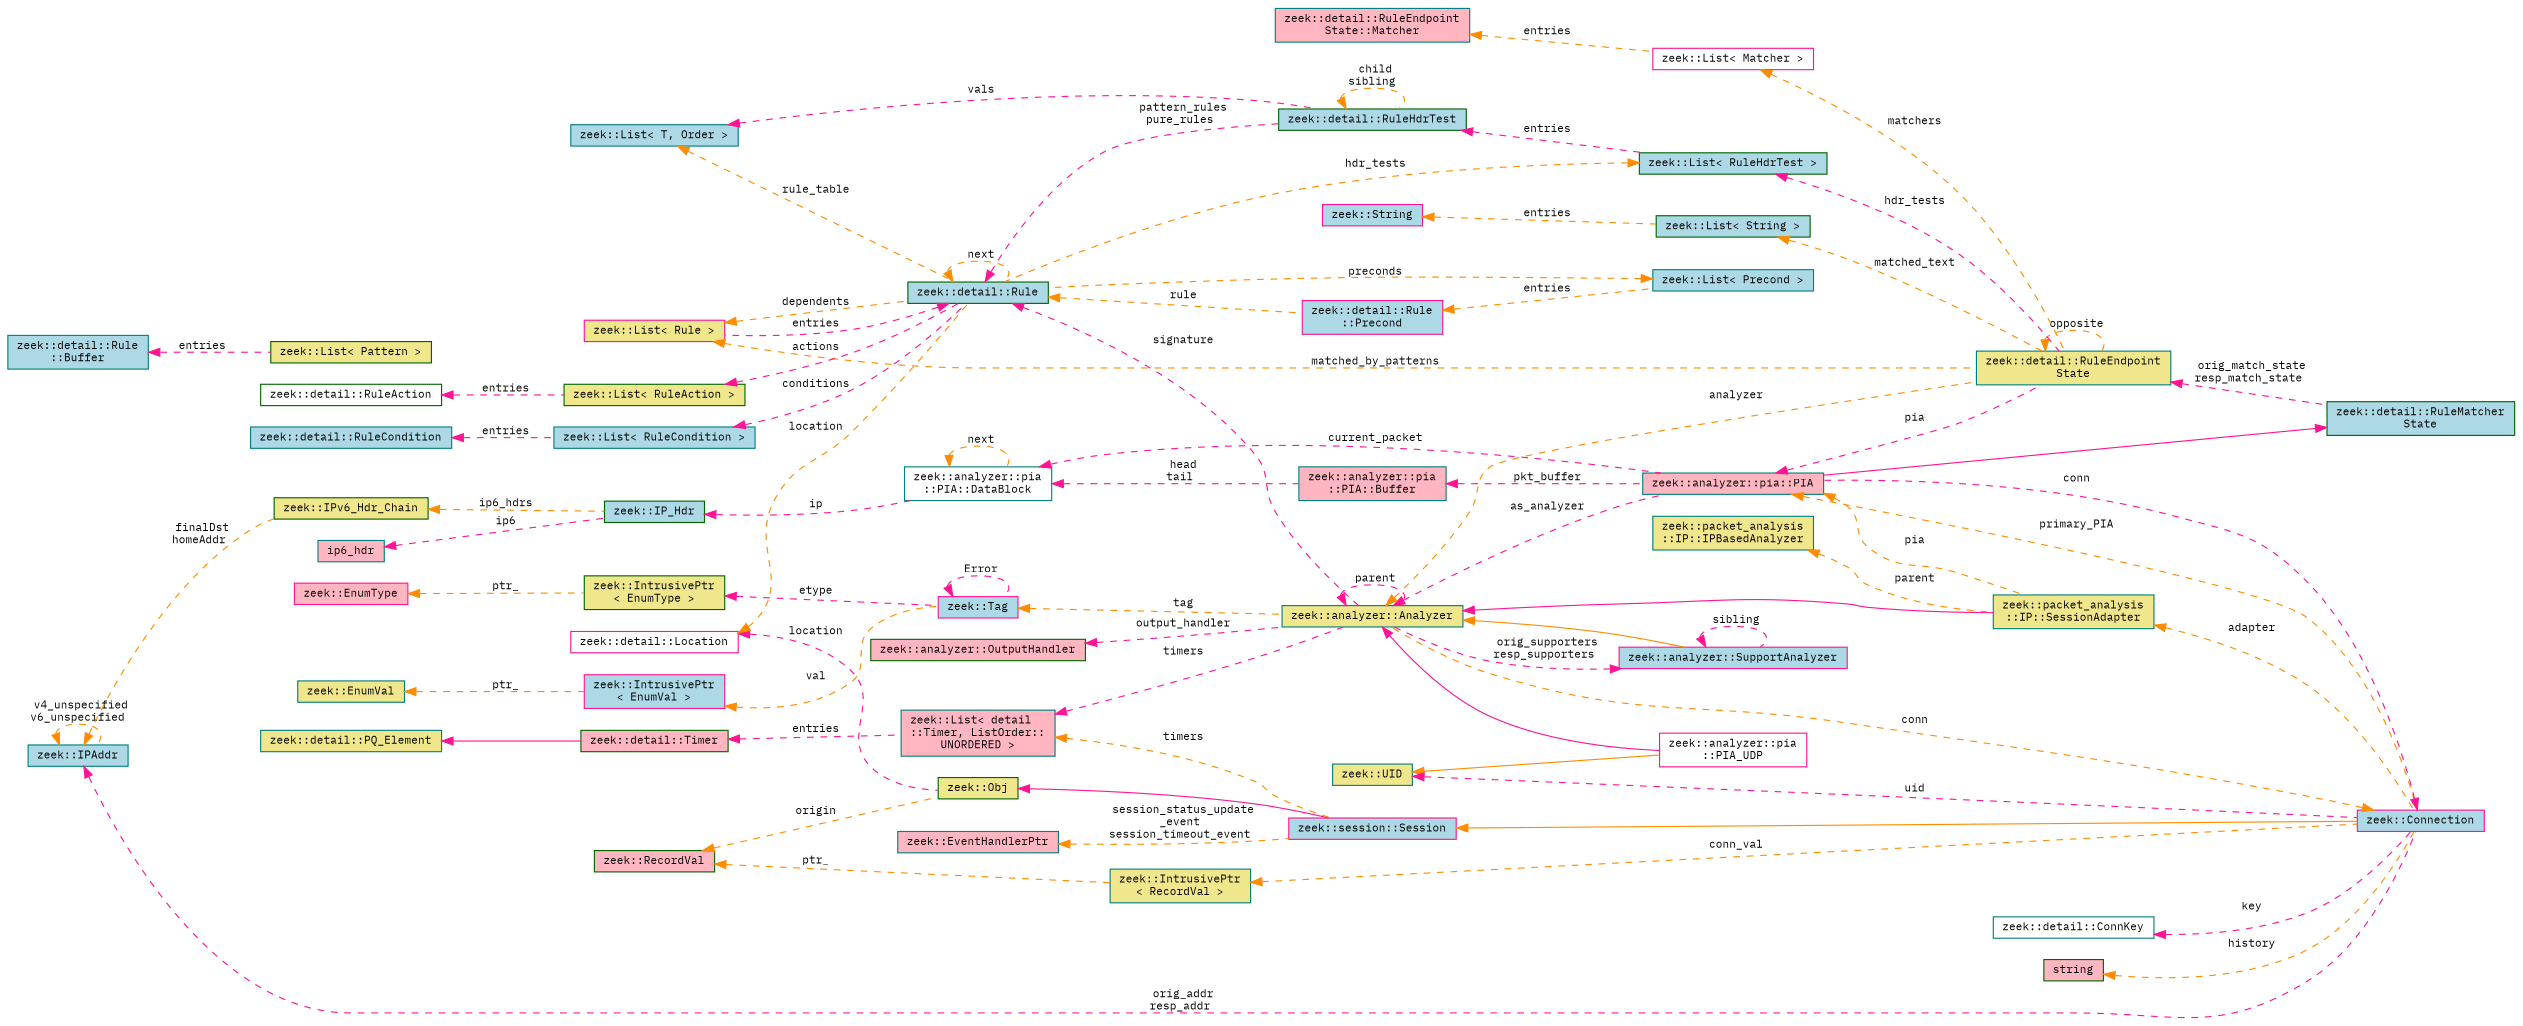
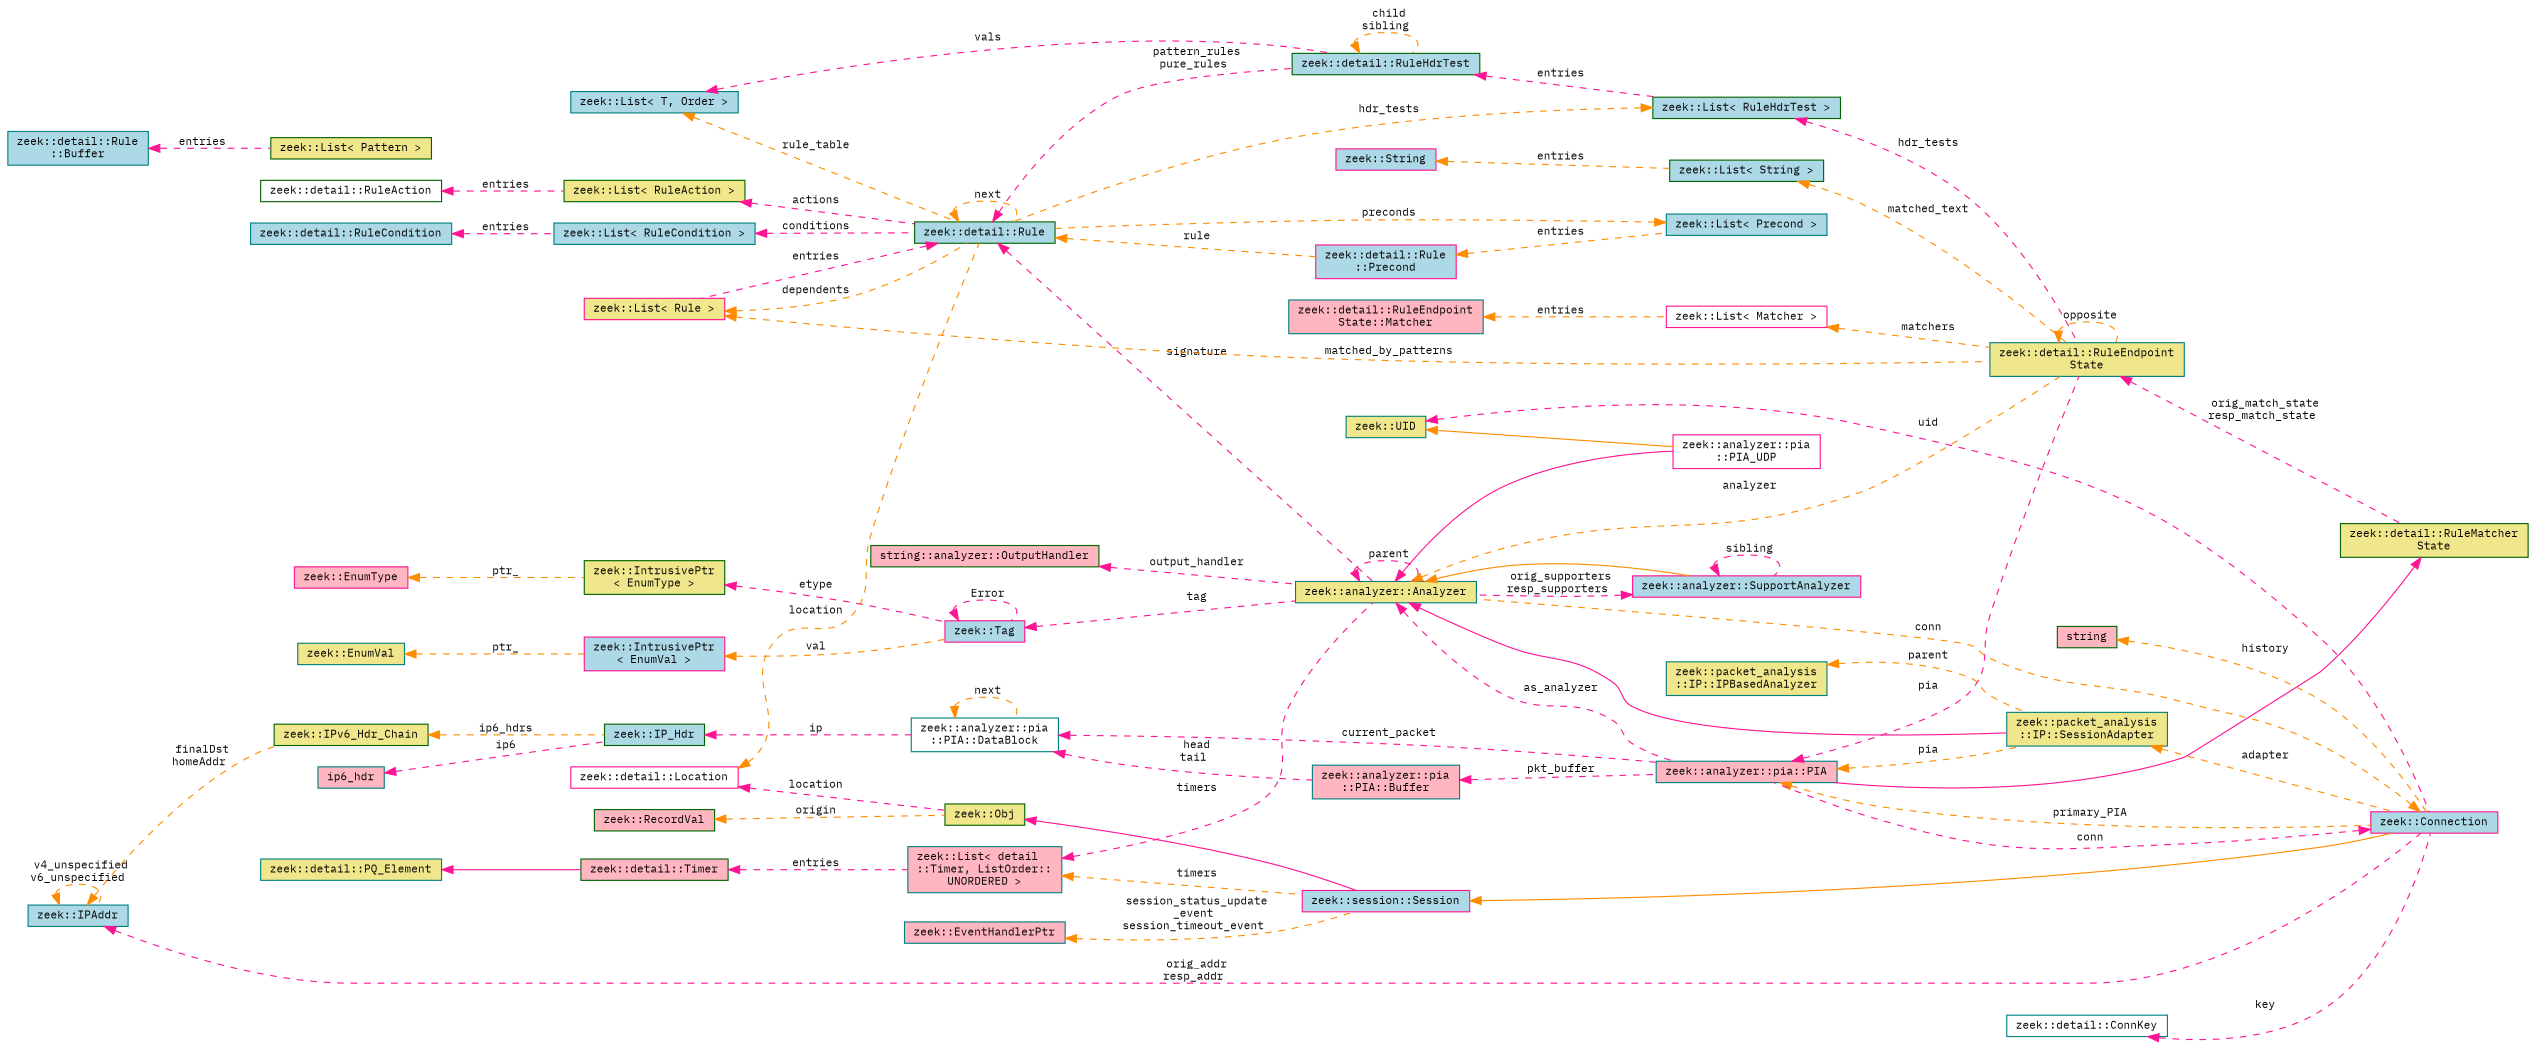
node "zeek::detail::RuleMatcher State": fillcolor lightblue -> khaki
edge "zeek::analyzer::Analyzer" -> "zeek::Tag": color darkorange -> deeppink
node "zeek::analyzer::OutputHandler": label "zeek::analyzer::OutputHandler" -> "string::analyzer::OutputHandler"
node "zeek::IntrusivePtr < RecordVal >": removed
